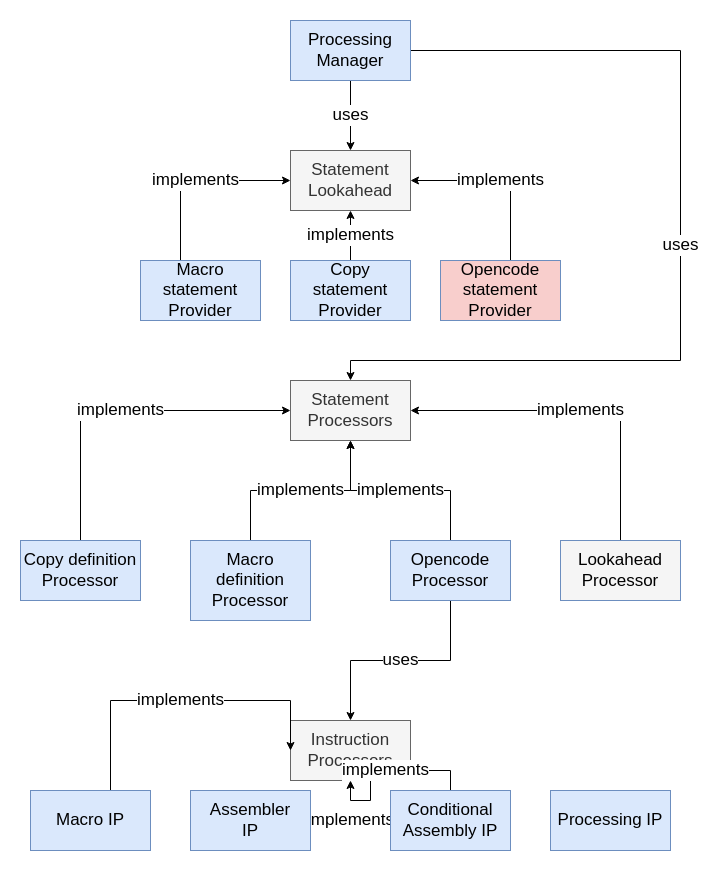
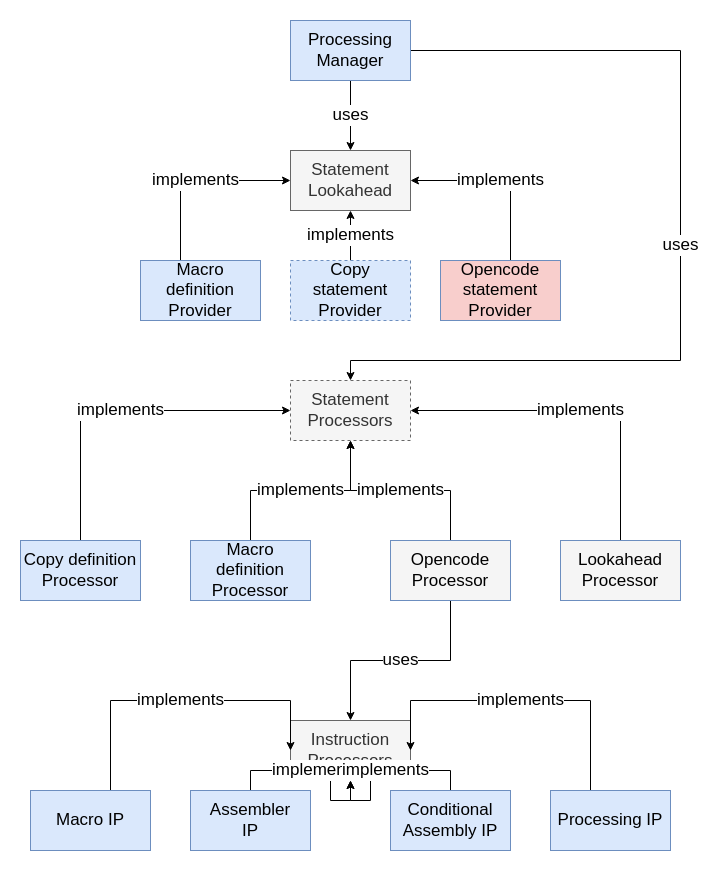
node "Macro statement Provider": label "Macro statement Provider" -> "Macro definition Provider"
node "Copy statement Provider": style solid -> dashed
node "Statement Processors": style solid -> dashed
node "Opencode Processor": fillcolor #dae8fc -> #f5f5f5
node "Macro definition Processor": size 120x80 -> 120x60
edge "Processing IP" -> "Instruction Processors": added, label "implements"
edge "Assembler IP" -> "Conditional Assembly IP": now "Assembler IP" -> "Instruction Processors"
